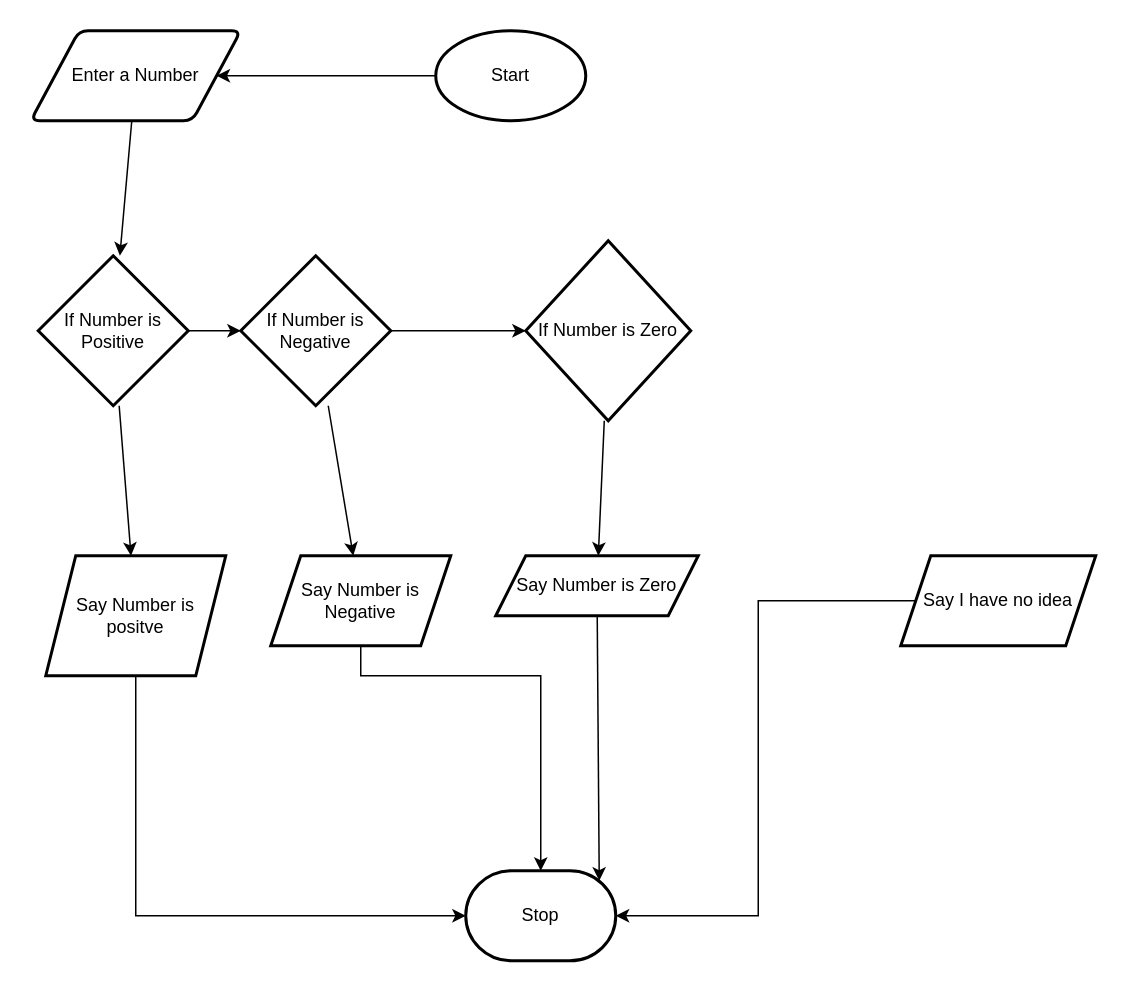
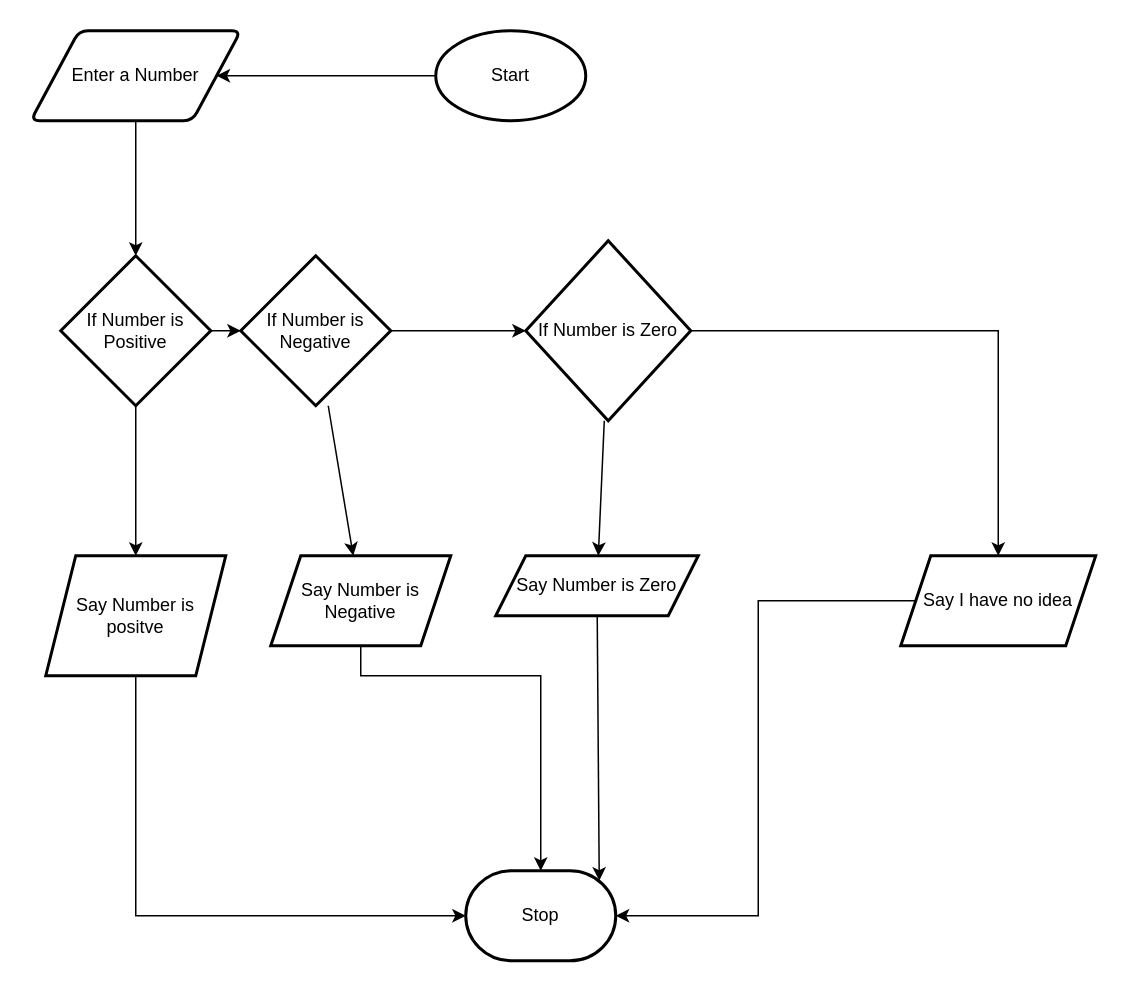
node "If Number is Positive": moved (113, 331) -> (136, 331)
edge "If Number is Zero" -> "Say I have no idea": added
